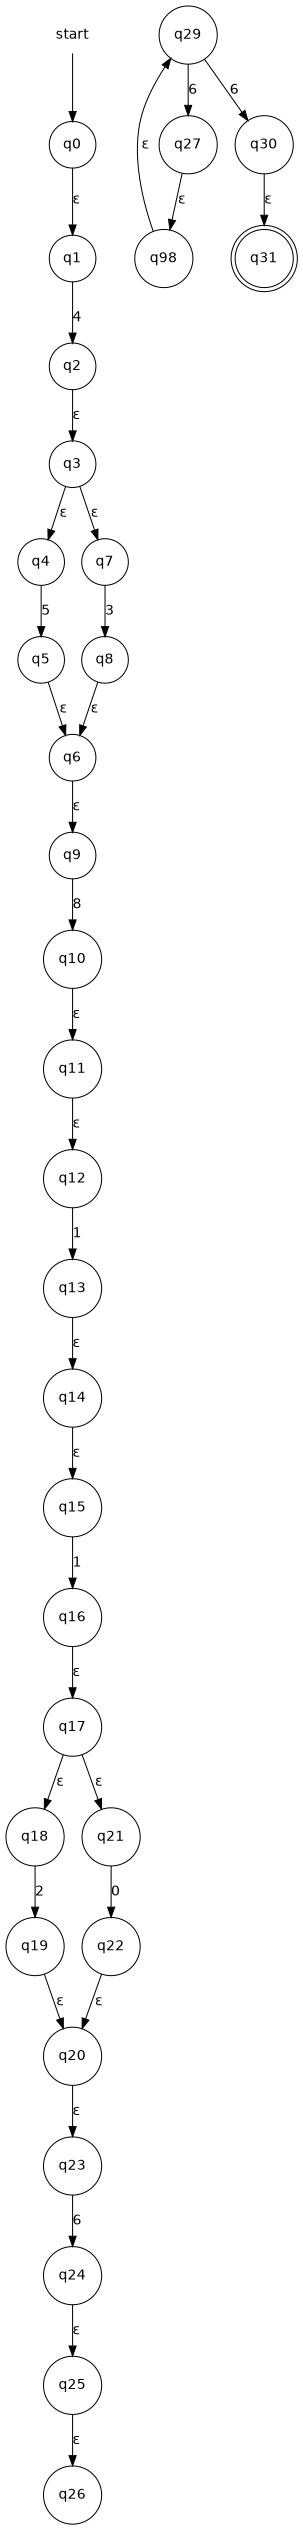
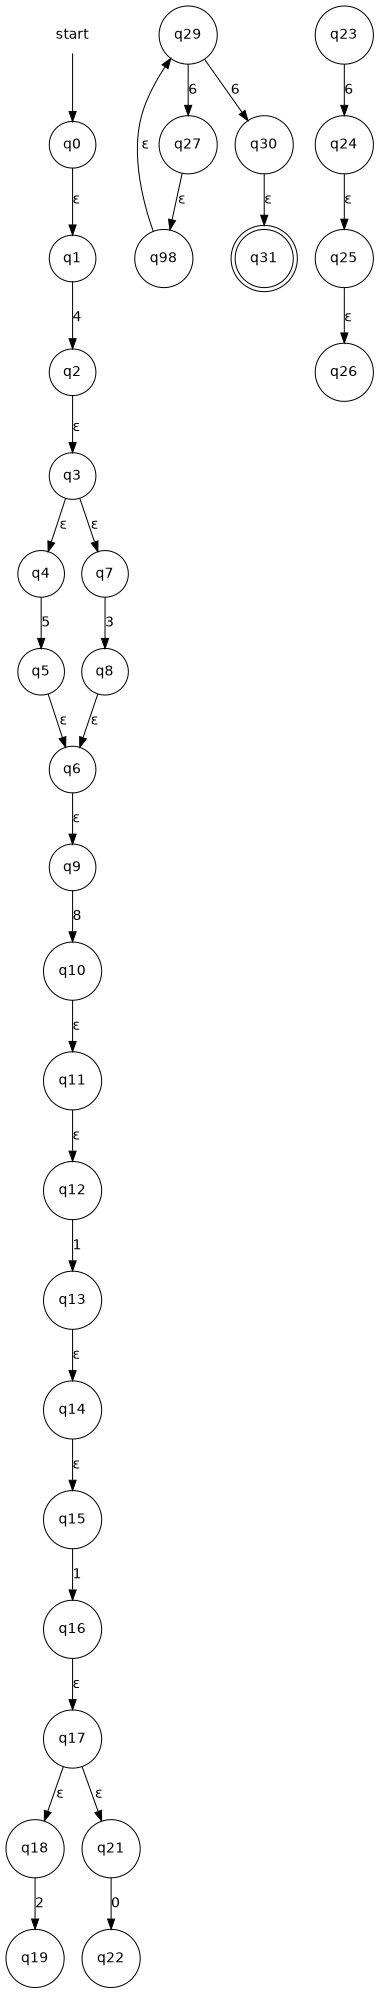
node "q20": removed
